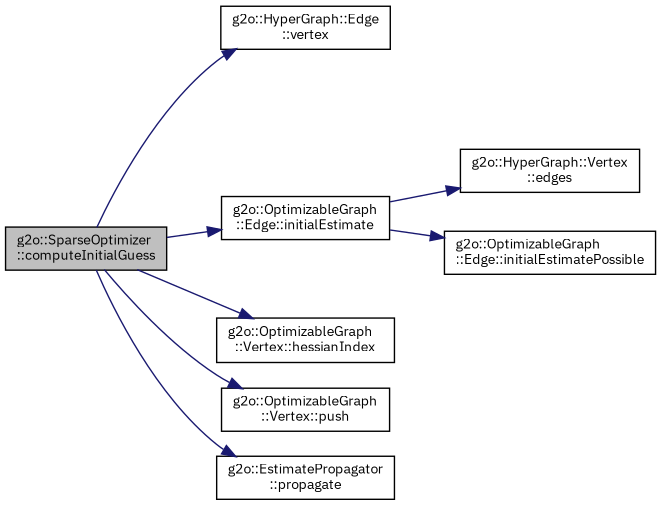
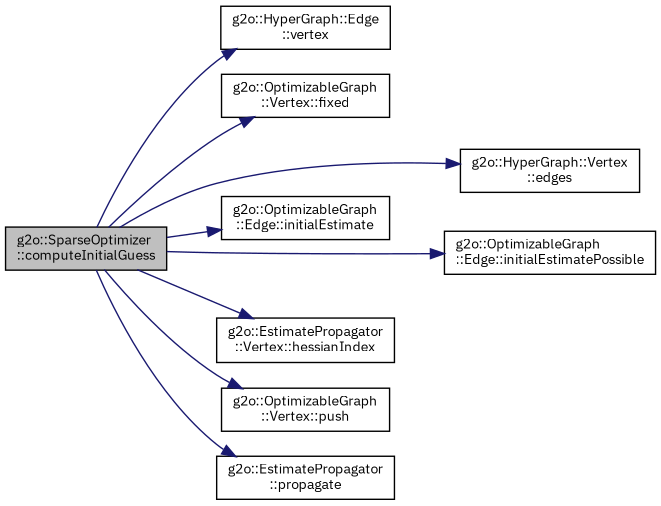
node "g2o::OptimizableGraph ::Vertex::fixed": added
edge "g2o::OptimizableGraph ::Edge::initialEstimate" -> "g2o::HyperGraph::Vertex ::edges": now "g2o::SparseOptimizer ::computeInitialGuess" -> "g2o::HyperGraph::Vertex ::edges"
edge "g2o::OptimizableGraph ::Edge::initialEstimate" -> "g2o::OptimizableGraph ::Edge::initialEstimatePossible": now "g2o::SparseOptimizer ::computeInitialGuess" -> "g2o::OptimizableGraph ::Edge::initialEstimatePossible"
node "g2o::OptimizableGraph ::Vertex::hessianIndex": label "g2o::OptimizableGraph ::Vertex::hessianIndex" -> "g2o::EstimatePropagator ::Vertex::hessianIndex"
